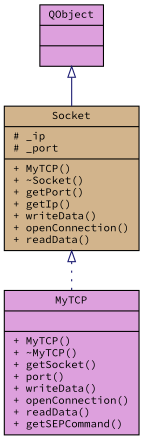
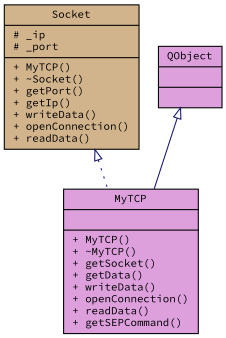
edge "Socket" -> "QObject": now "MyTCP" -> "QObject"
node "MyTCP": text "+ port()" -> "+ getData()"
